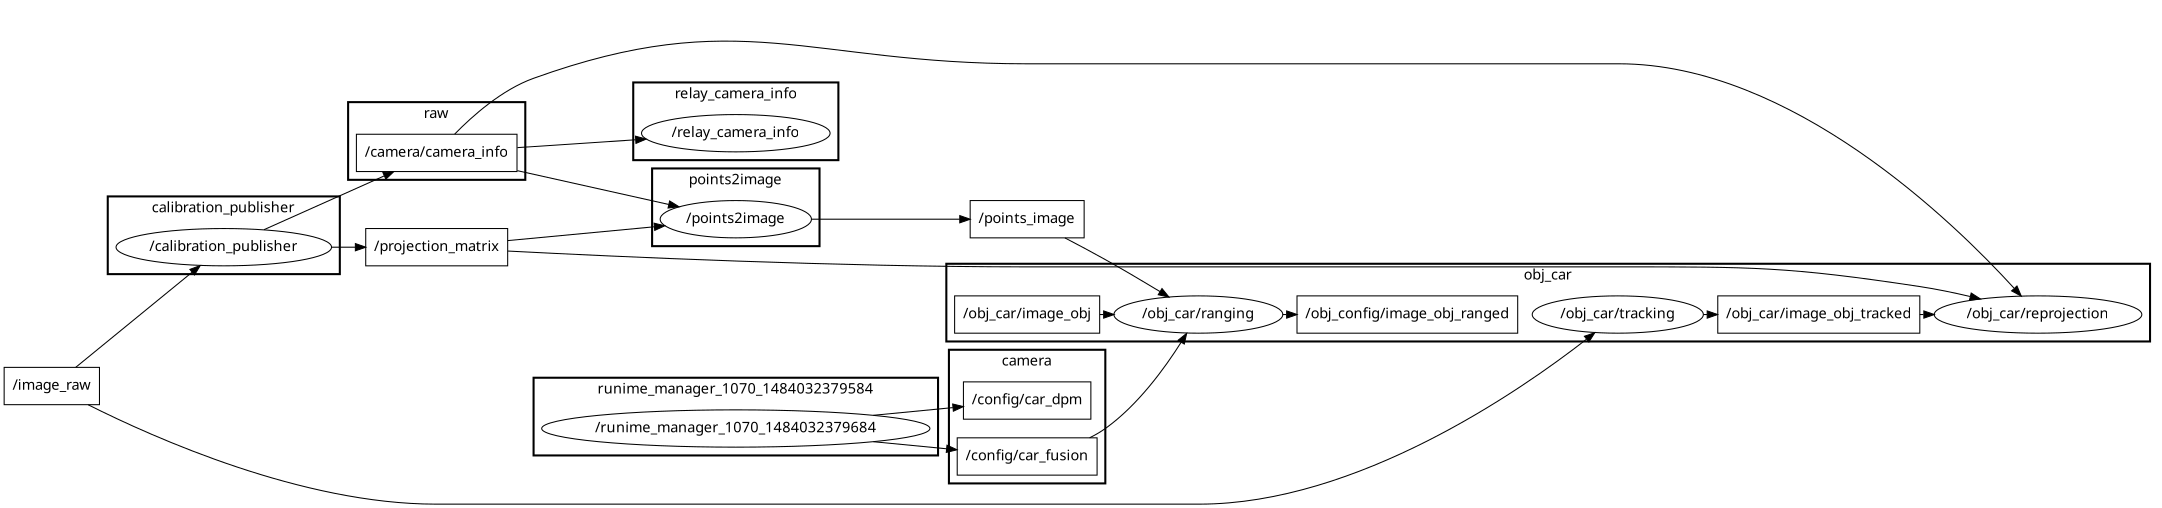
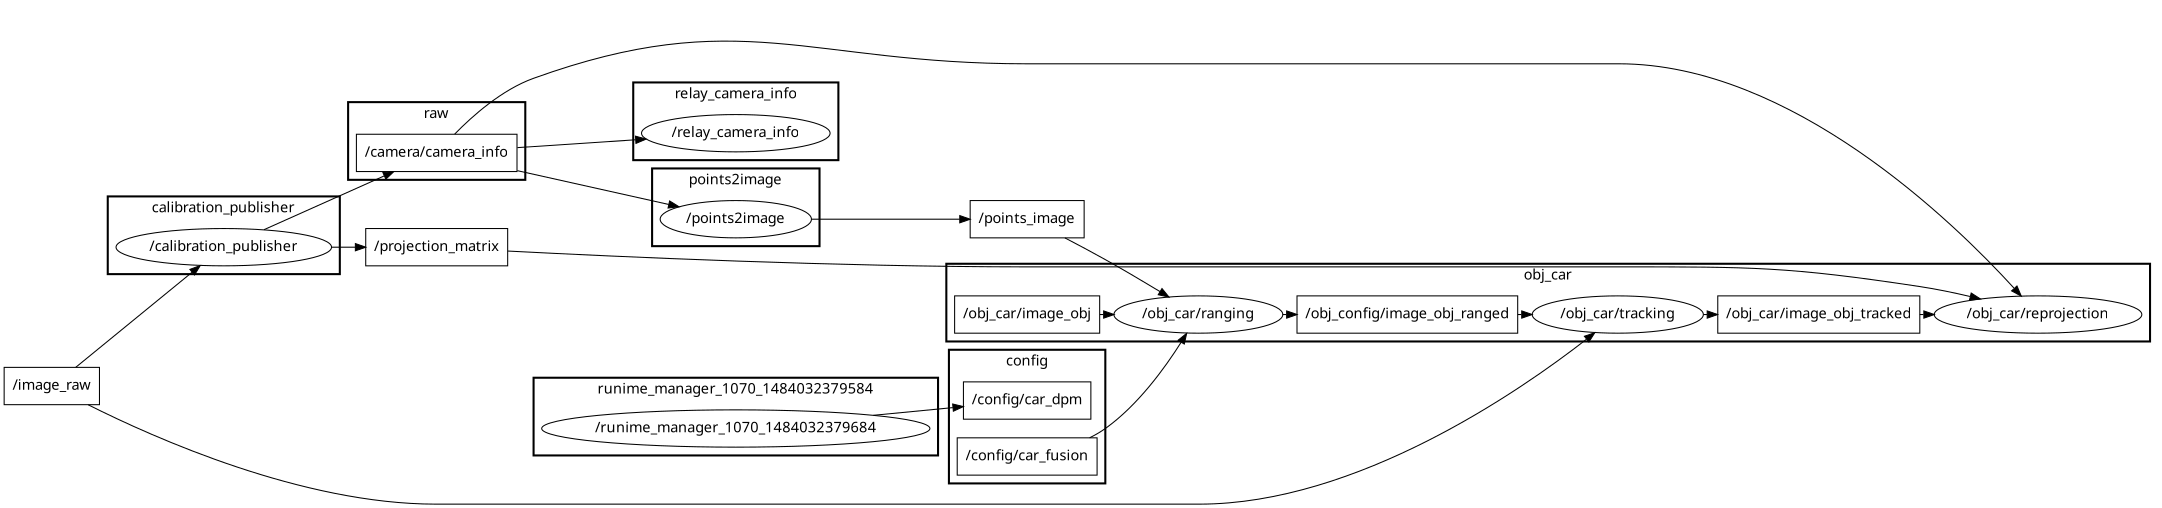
edge "/projection_matrix" -> "/points2image": removed
edge "/obj_config/image_obj_ranged" -> "/obj_car/tracking": added
cluster "camera": label "camera" -> "config"
edge "/runime_manager_1070_1484032379684" -> "/config/car_fusion": removed
